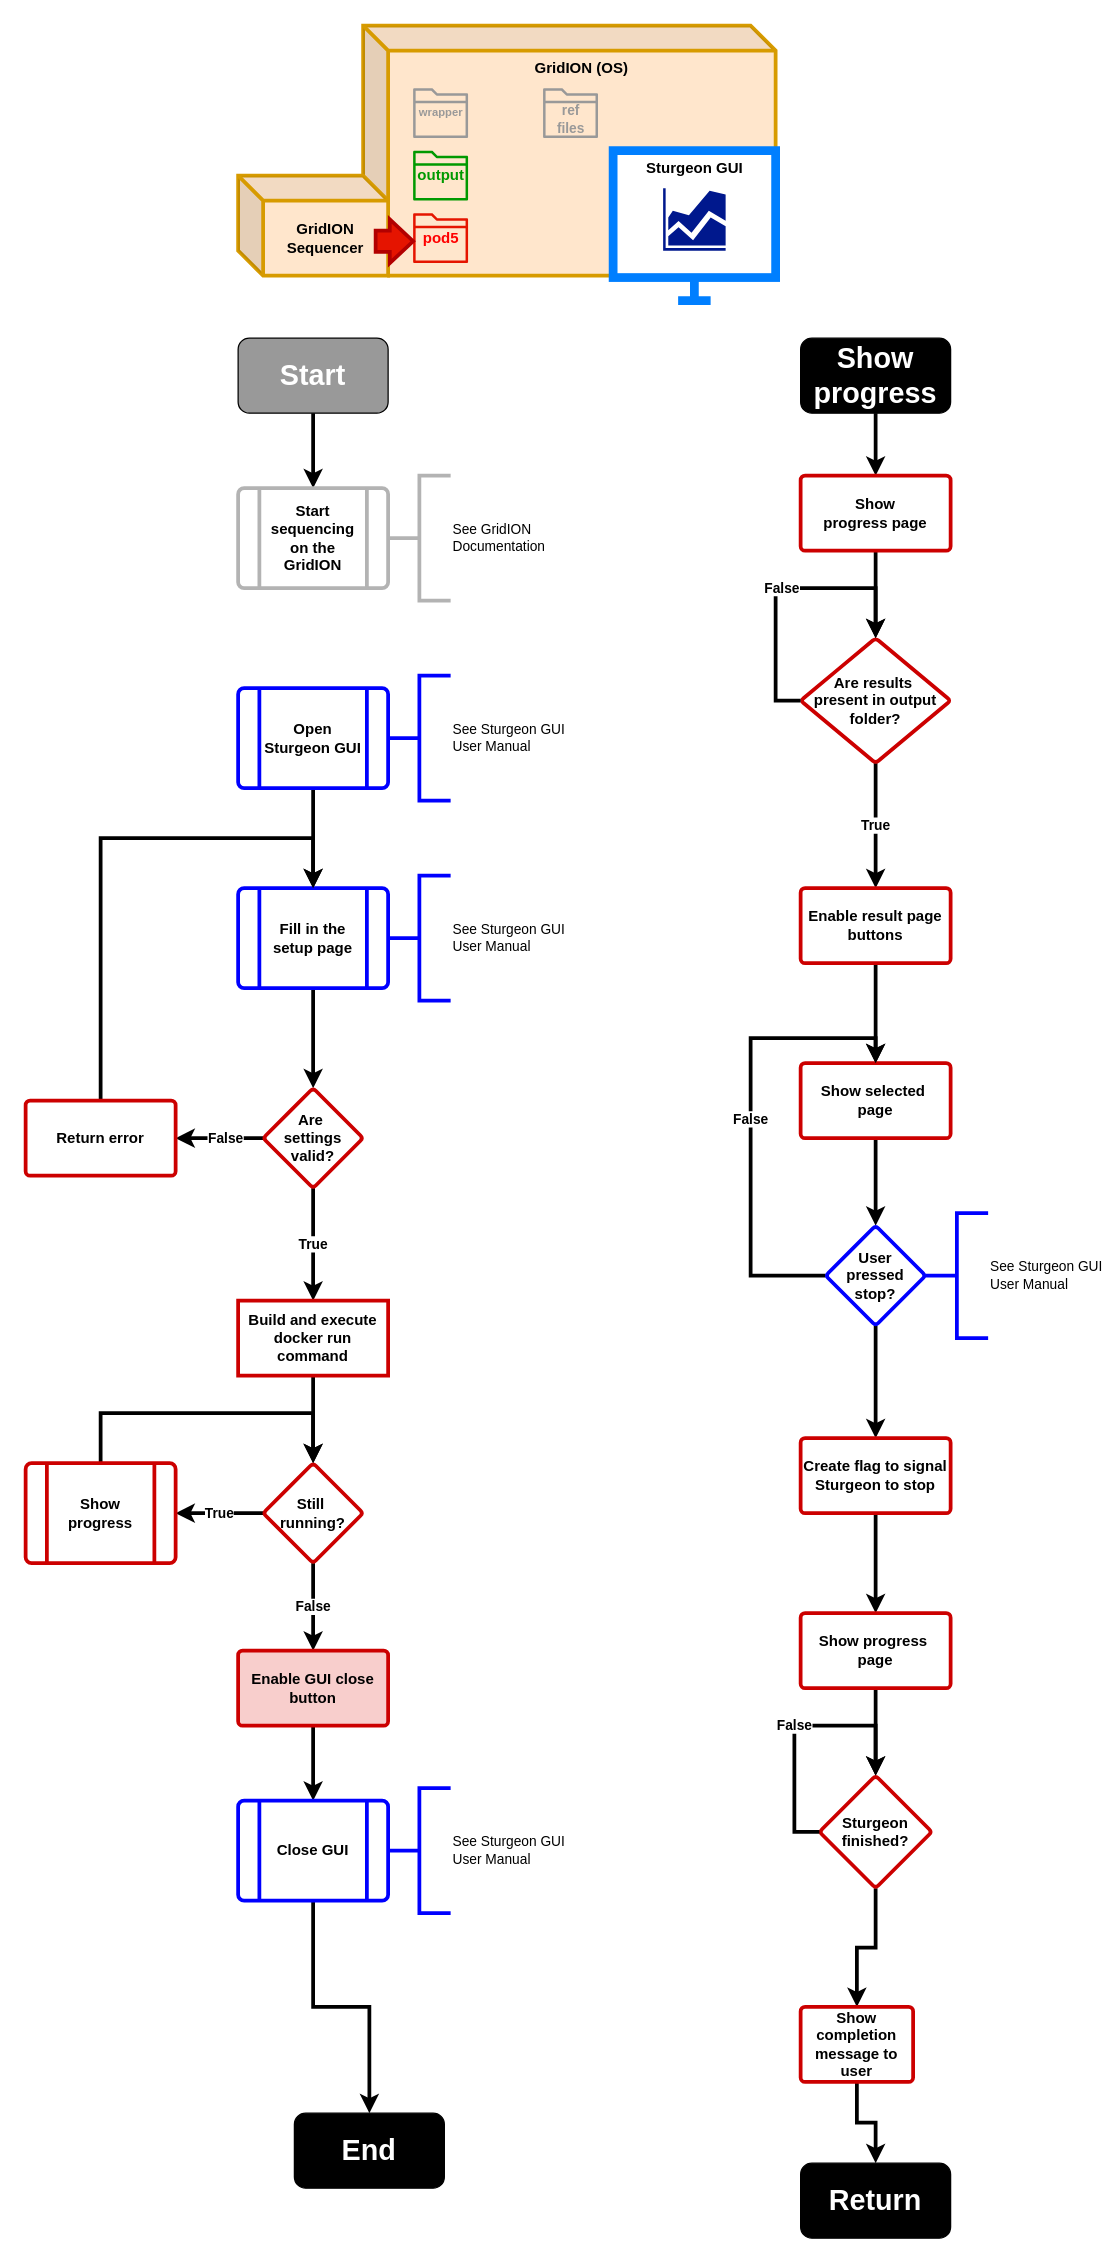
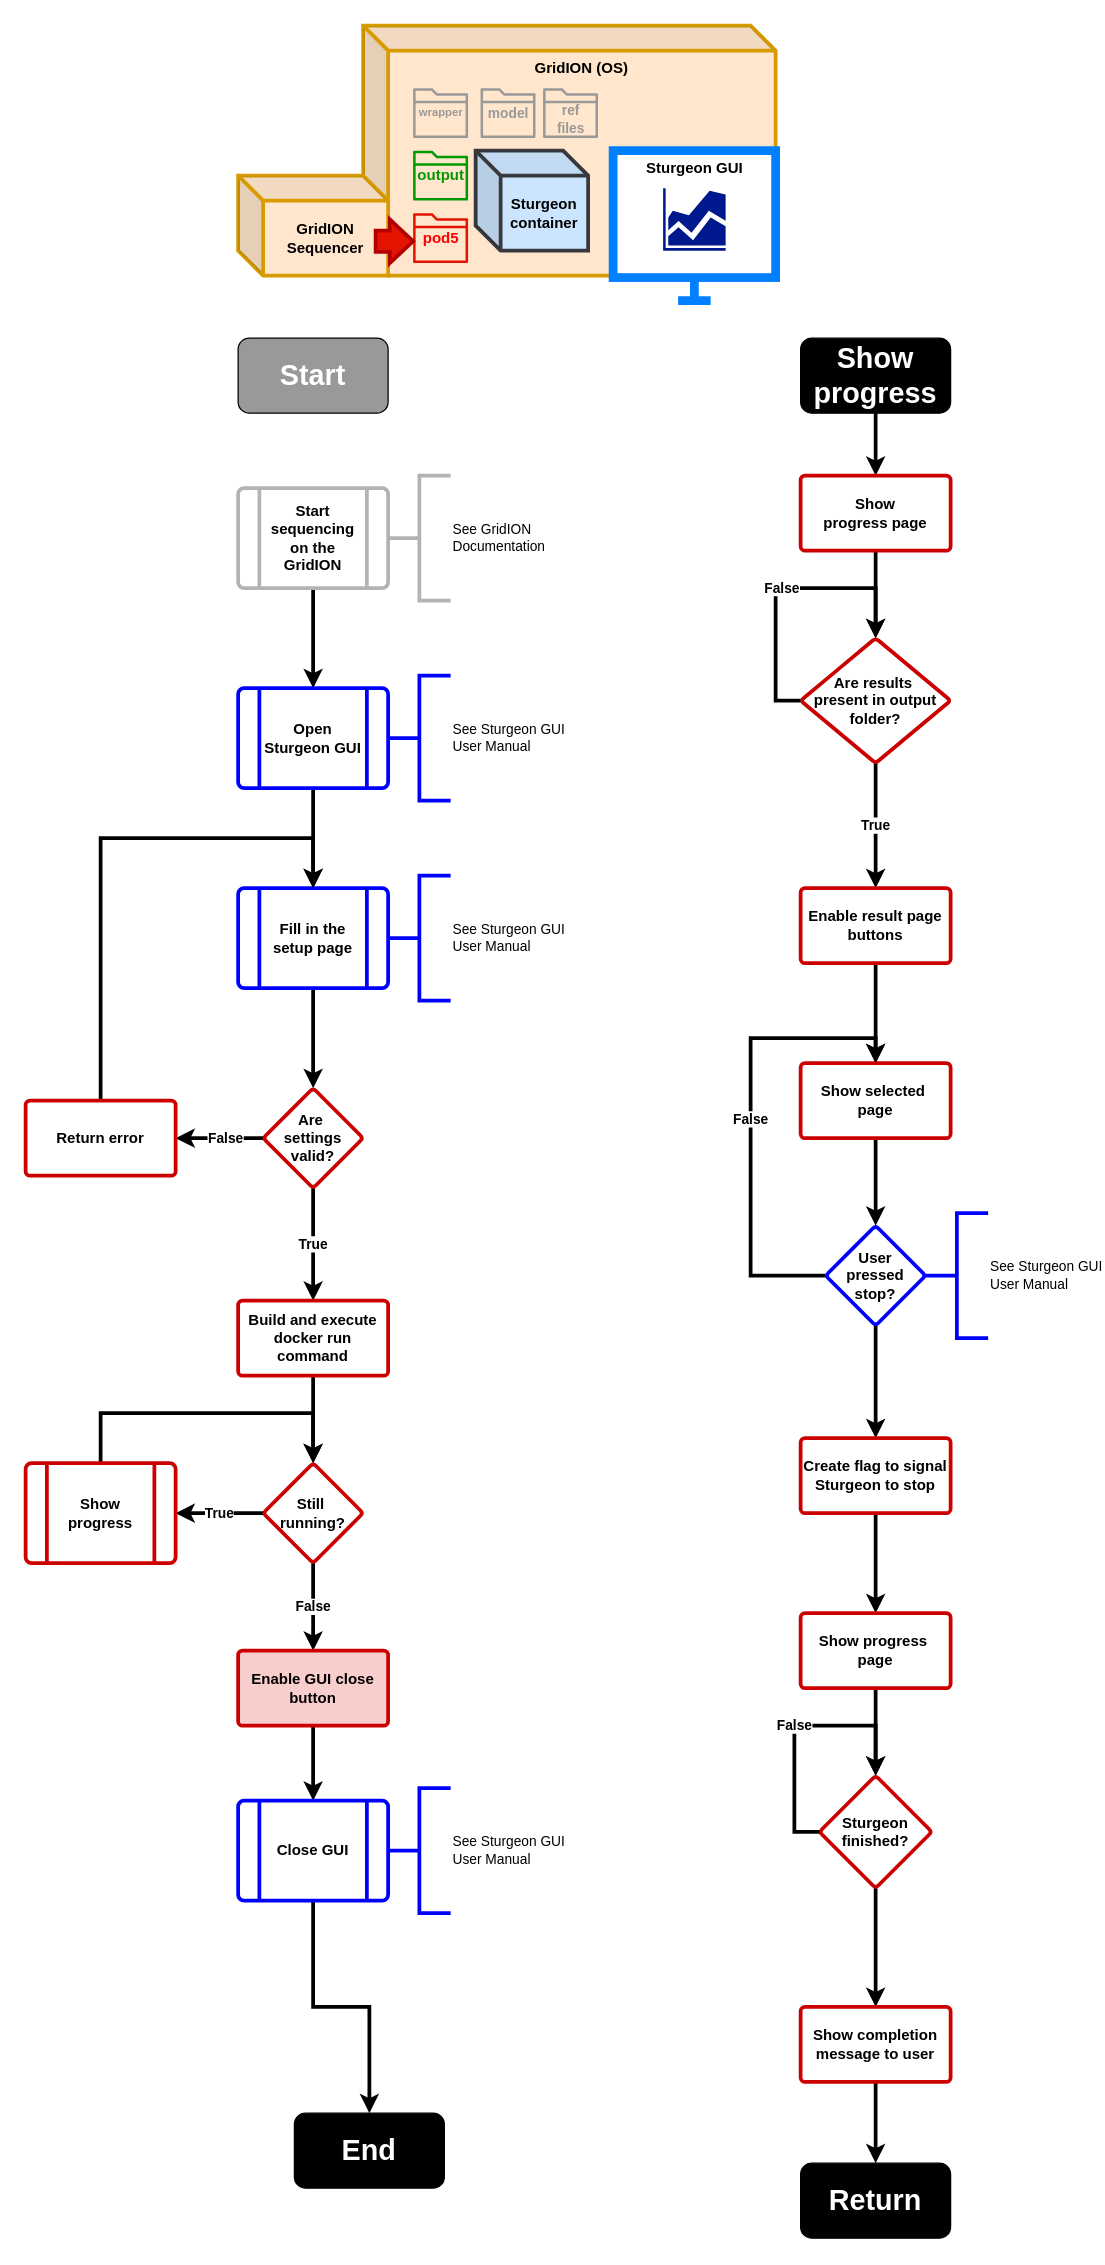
node "model": added
node "Sturgeon container": added
edge "Start" -> "Start sequencing on the GridION": removed
edge "Start sequencing on the GridION" -> "Open Sturgeon GUI": added
node "Build and execute docker run command": shape rectangle -> rounded rectangle
node "Show completion message to user": size 113x75 -> 150x75
